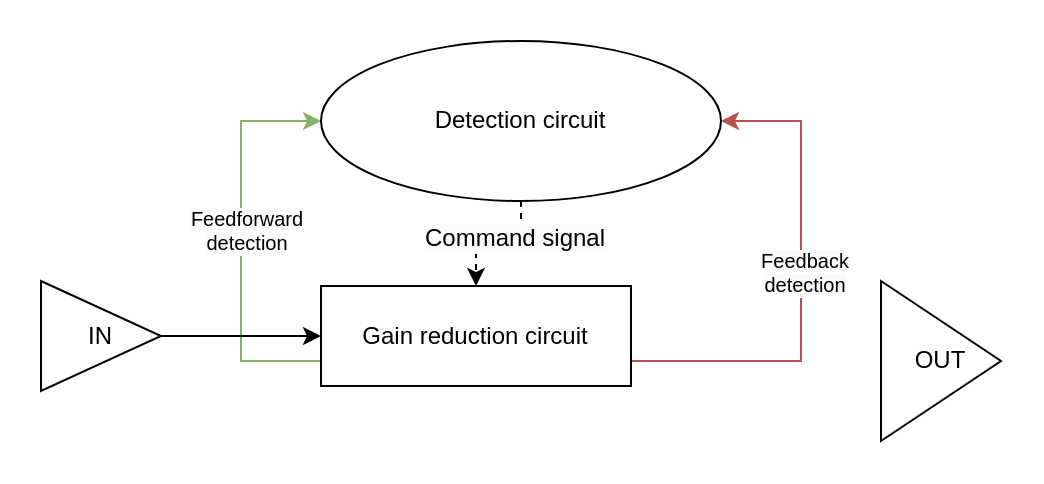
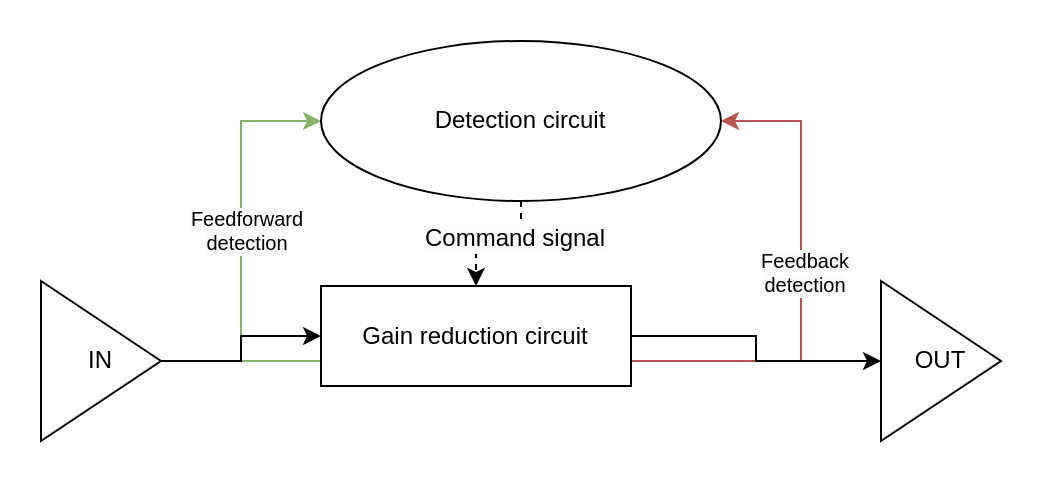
node "IN": size 120x110 -> 120x160
edge "Gain reduction circuit" -> "OUT": added
